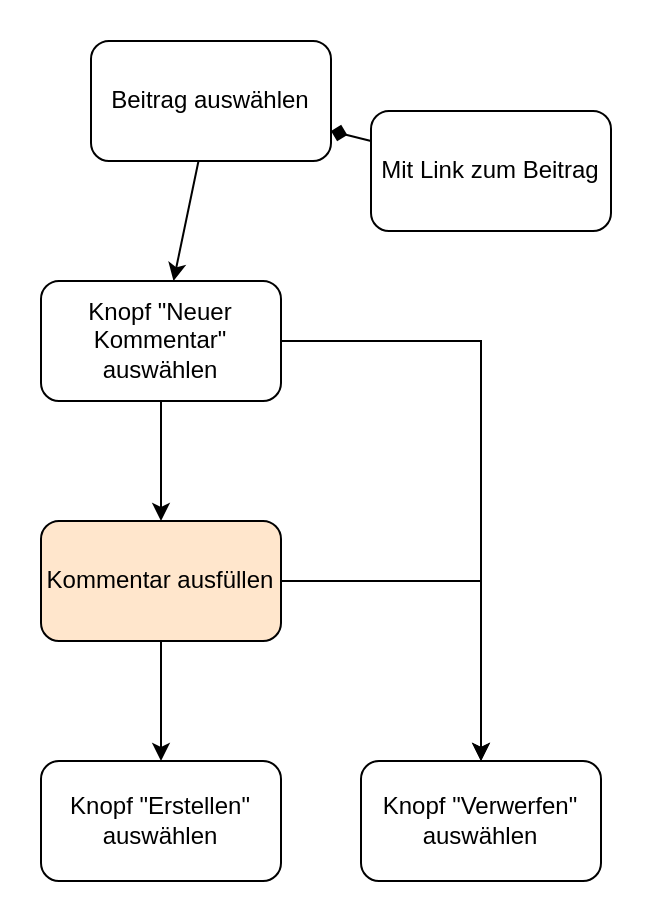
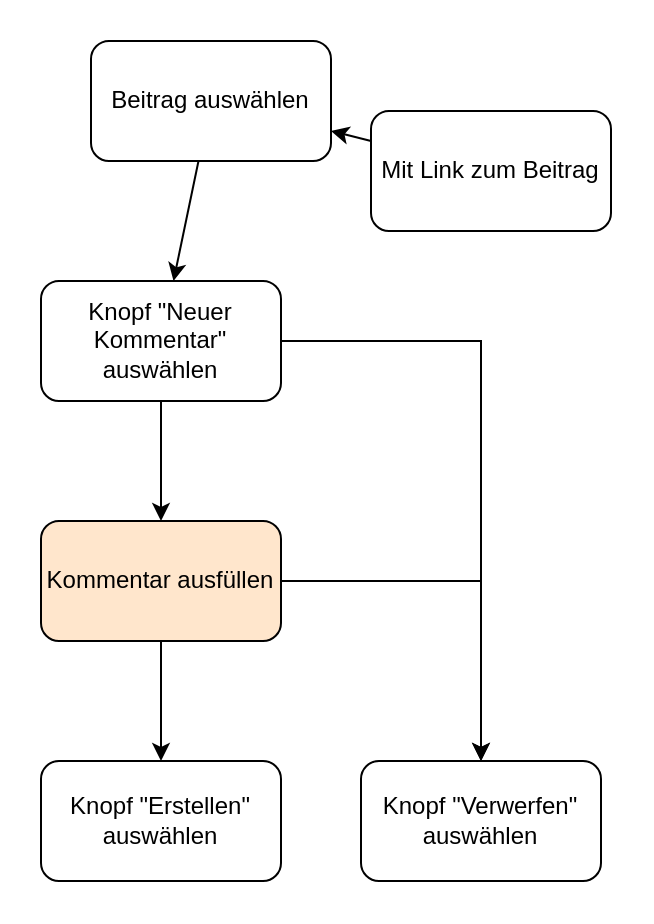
edge "Mit Link zum Beitrag" -> "Beitrag auswählen": arrowhead diamond -> classic
